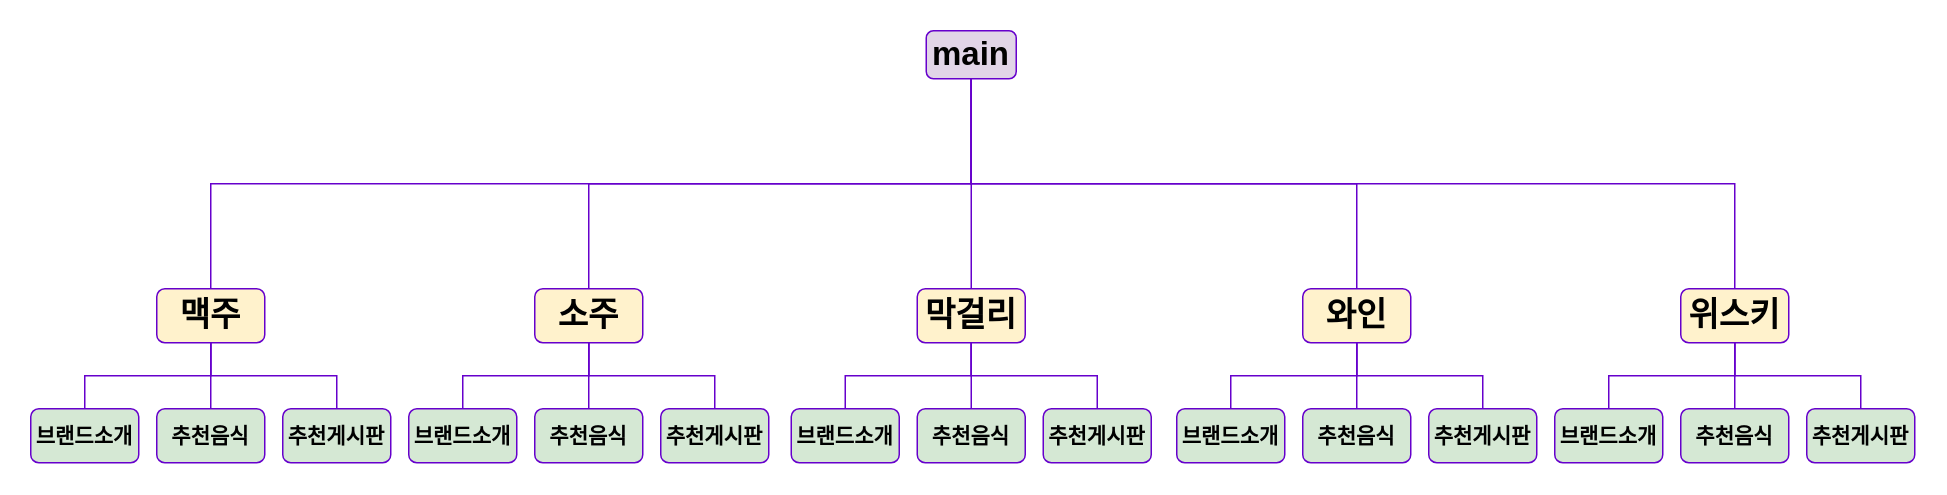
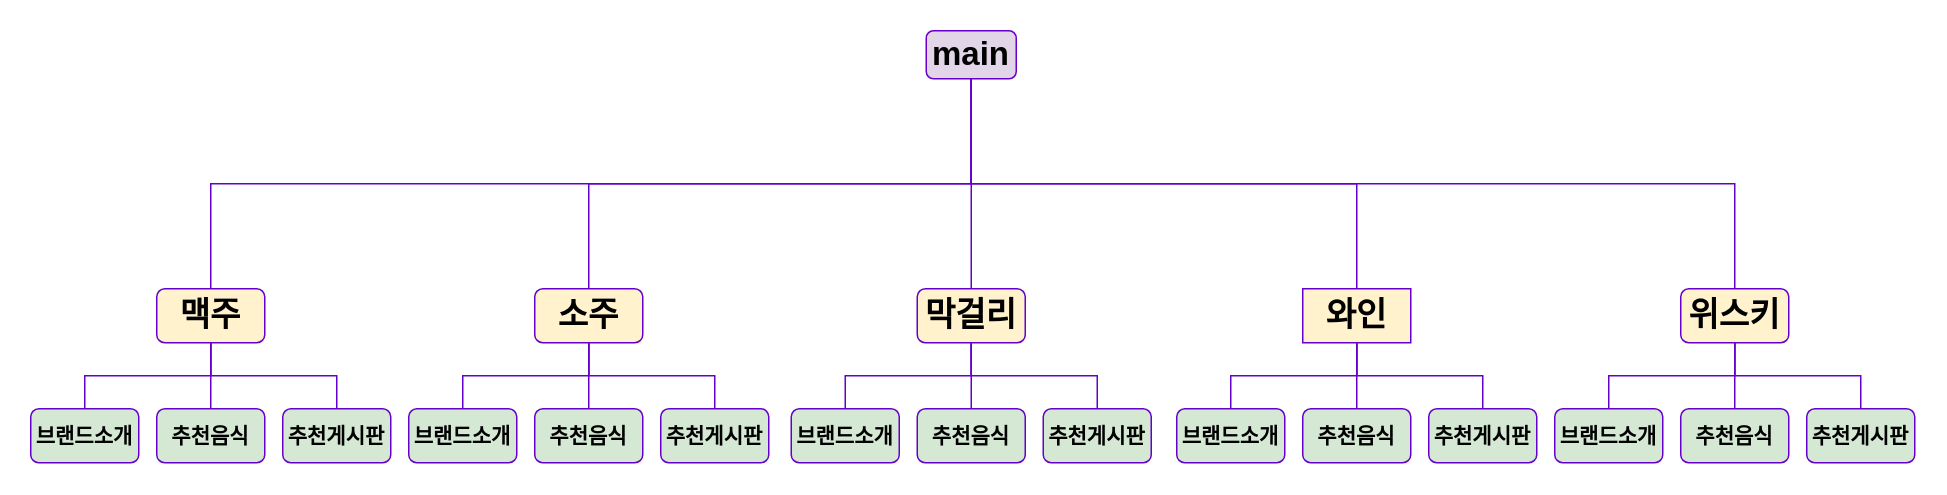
node "와인": shape rounded rectangle -> rectangle
